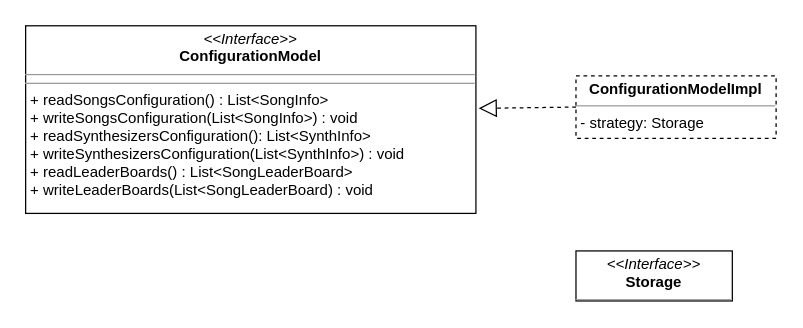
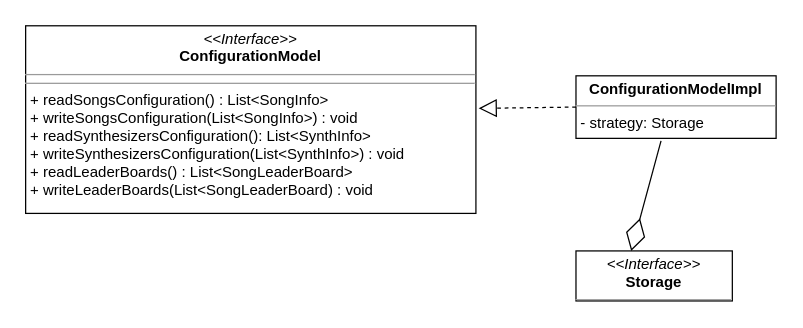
node "ConfigurationModelImpl - strategy: Storage": style dashed -> solid
edge "ConfigurationModelImpl - strategy: Storage" -> "<<Interface>> Storage": added
